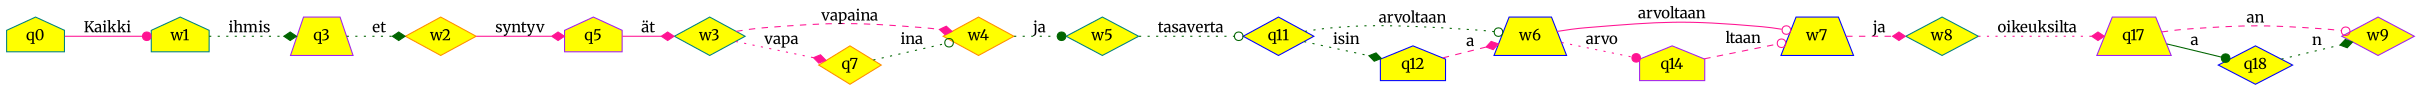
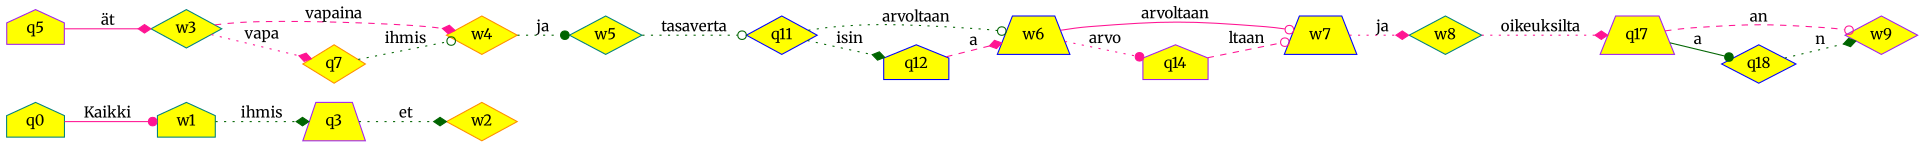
edge "w2" -> "q5": removed, label "syntyv"
edge "w7" -> "w8": style dashed -> dotted
edge "q7" -> "w4": label "ina" -> "ihmis"
